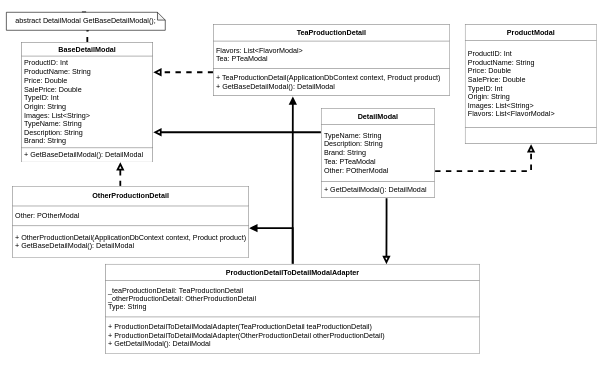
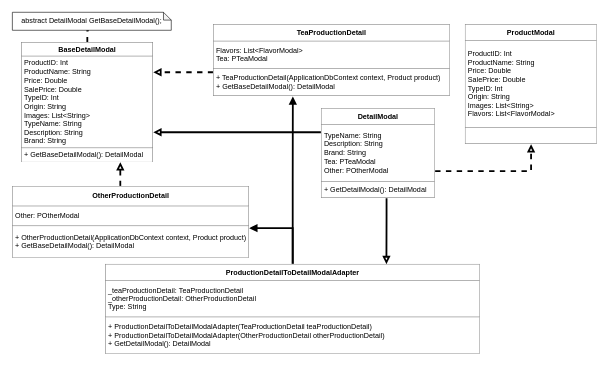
node "abstract DetailModal GetBaseDetailModal();": moved (86, 21) -> (92, 21)
